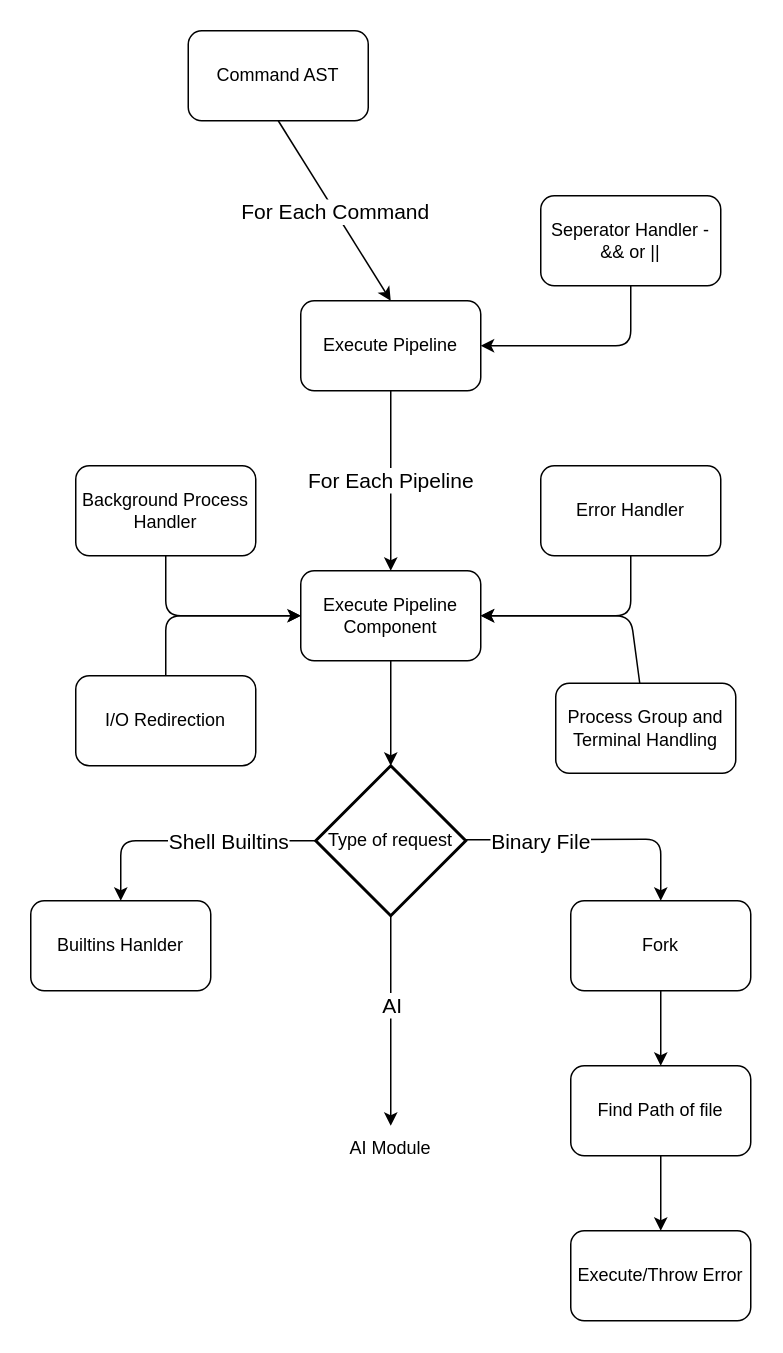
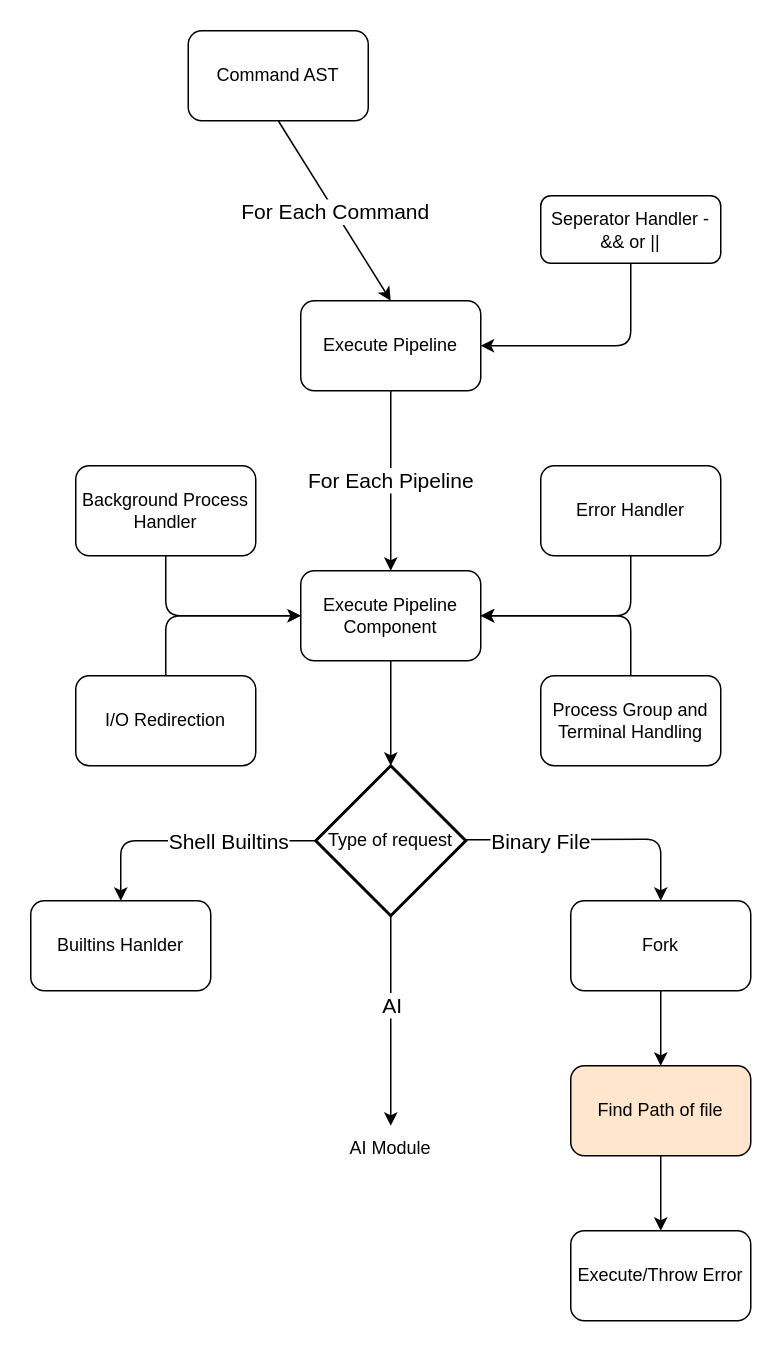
node "Seperator Handler - && or ||": size 180x90 -> 180x68
node "Process Group and Terminal Handling": moved (646, 728) -> (631, 721)
node "Find Path of file": fillcolor #ffffff -> #ffe6cc
